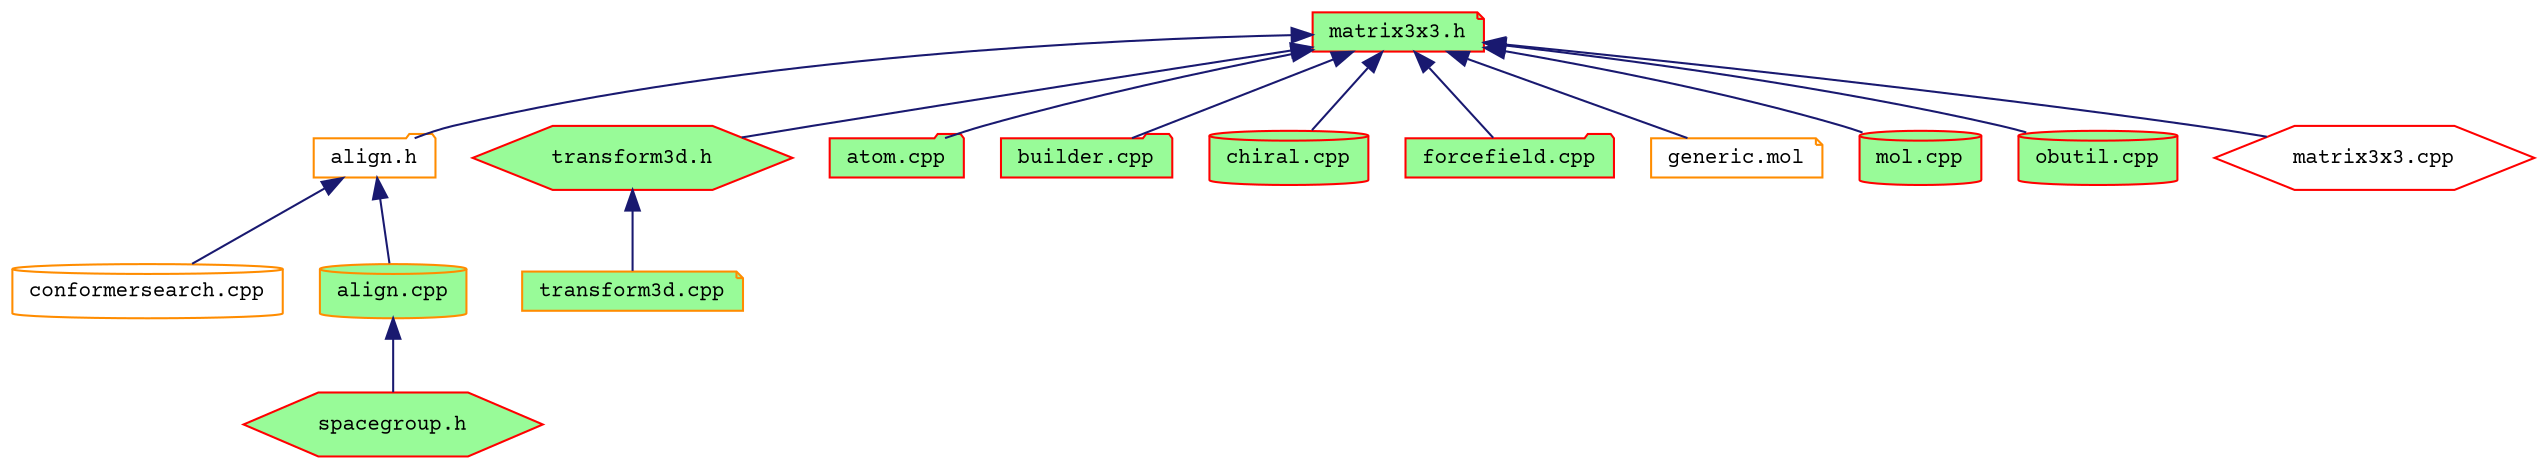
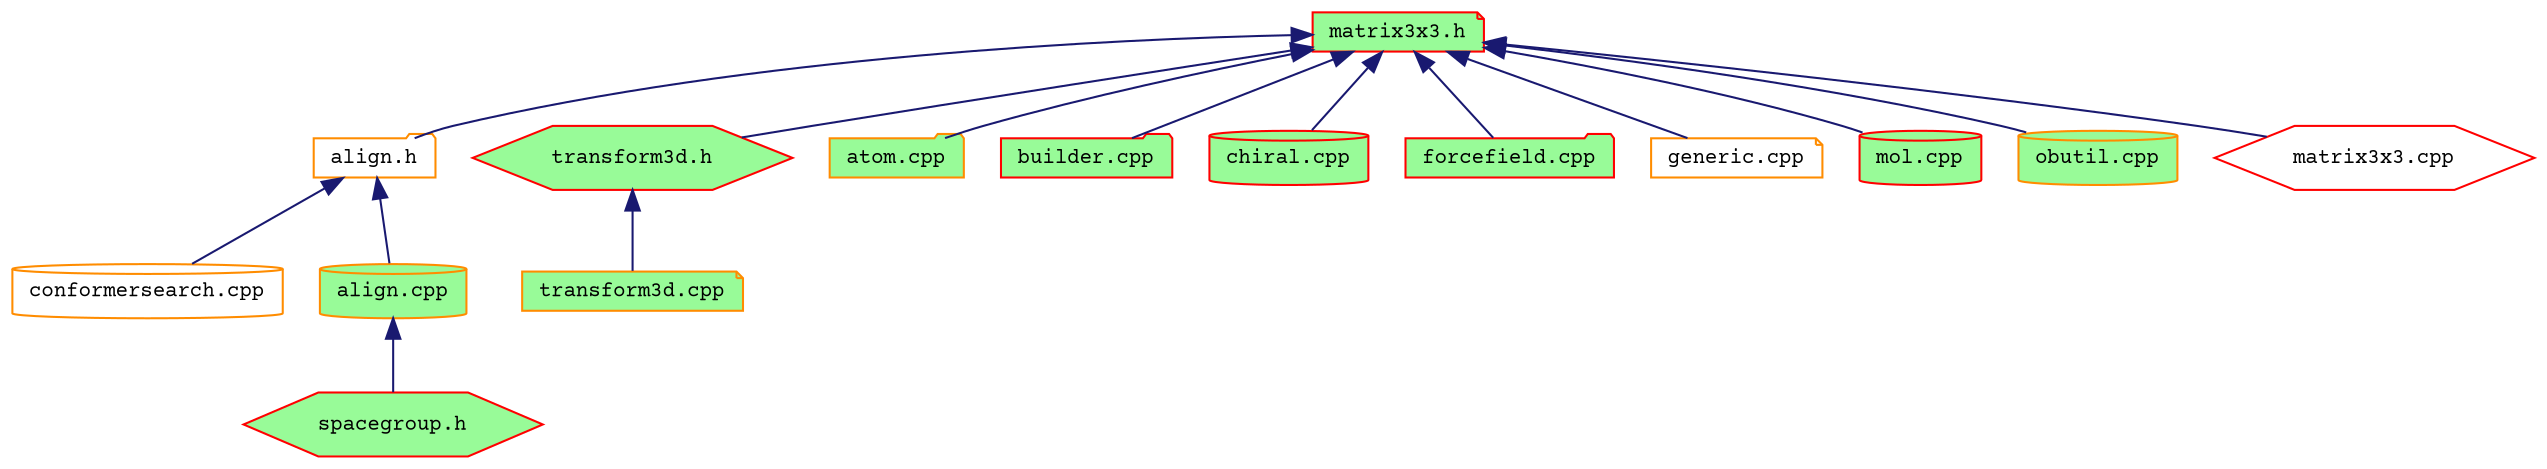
node "atom.cpp": color red -> darkorange
node "generic.mol": label "generic.mol" -> "generic.cpp"
node "obutil.cpp": color red -> darkorange
